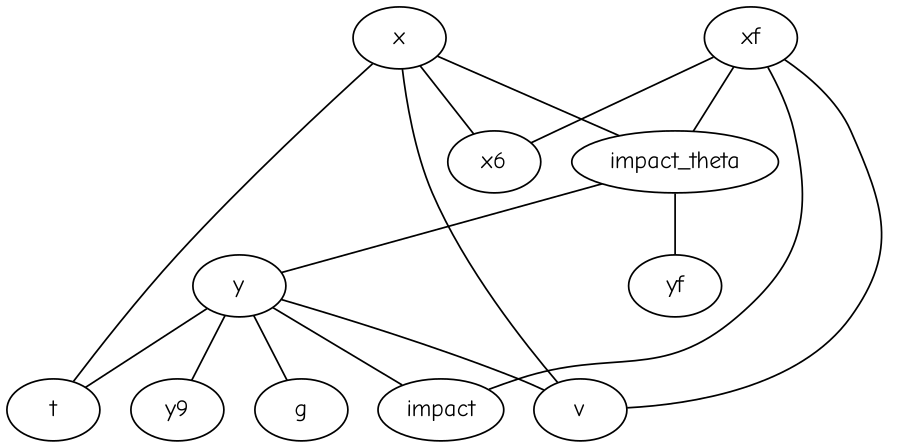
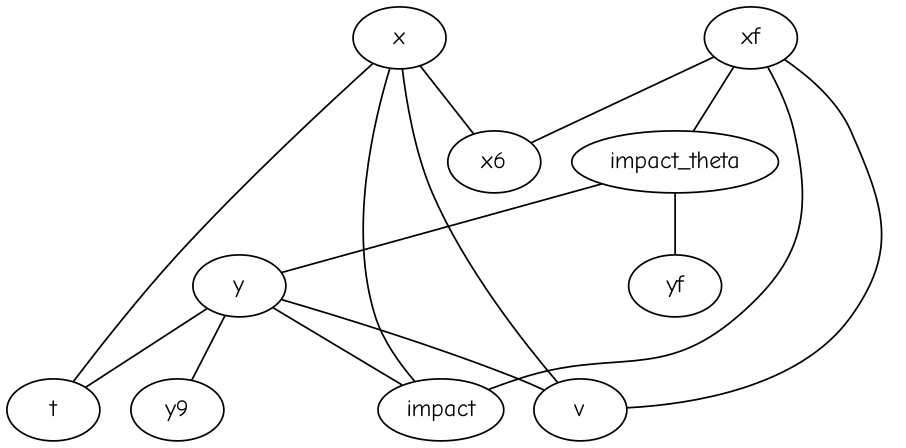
edge "x" -- "impact_theta": now "x" -- "impact"
node "g": removed
